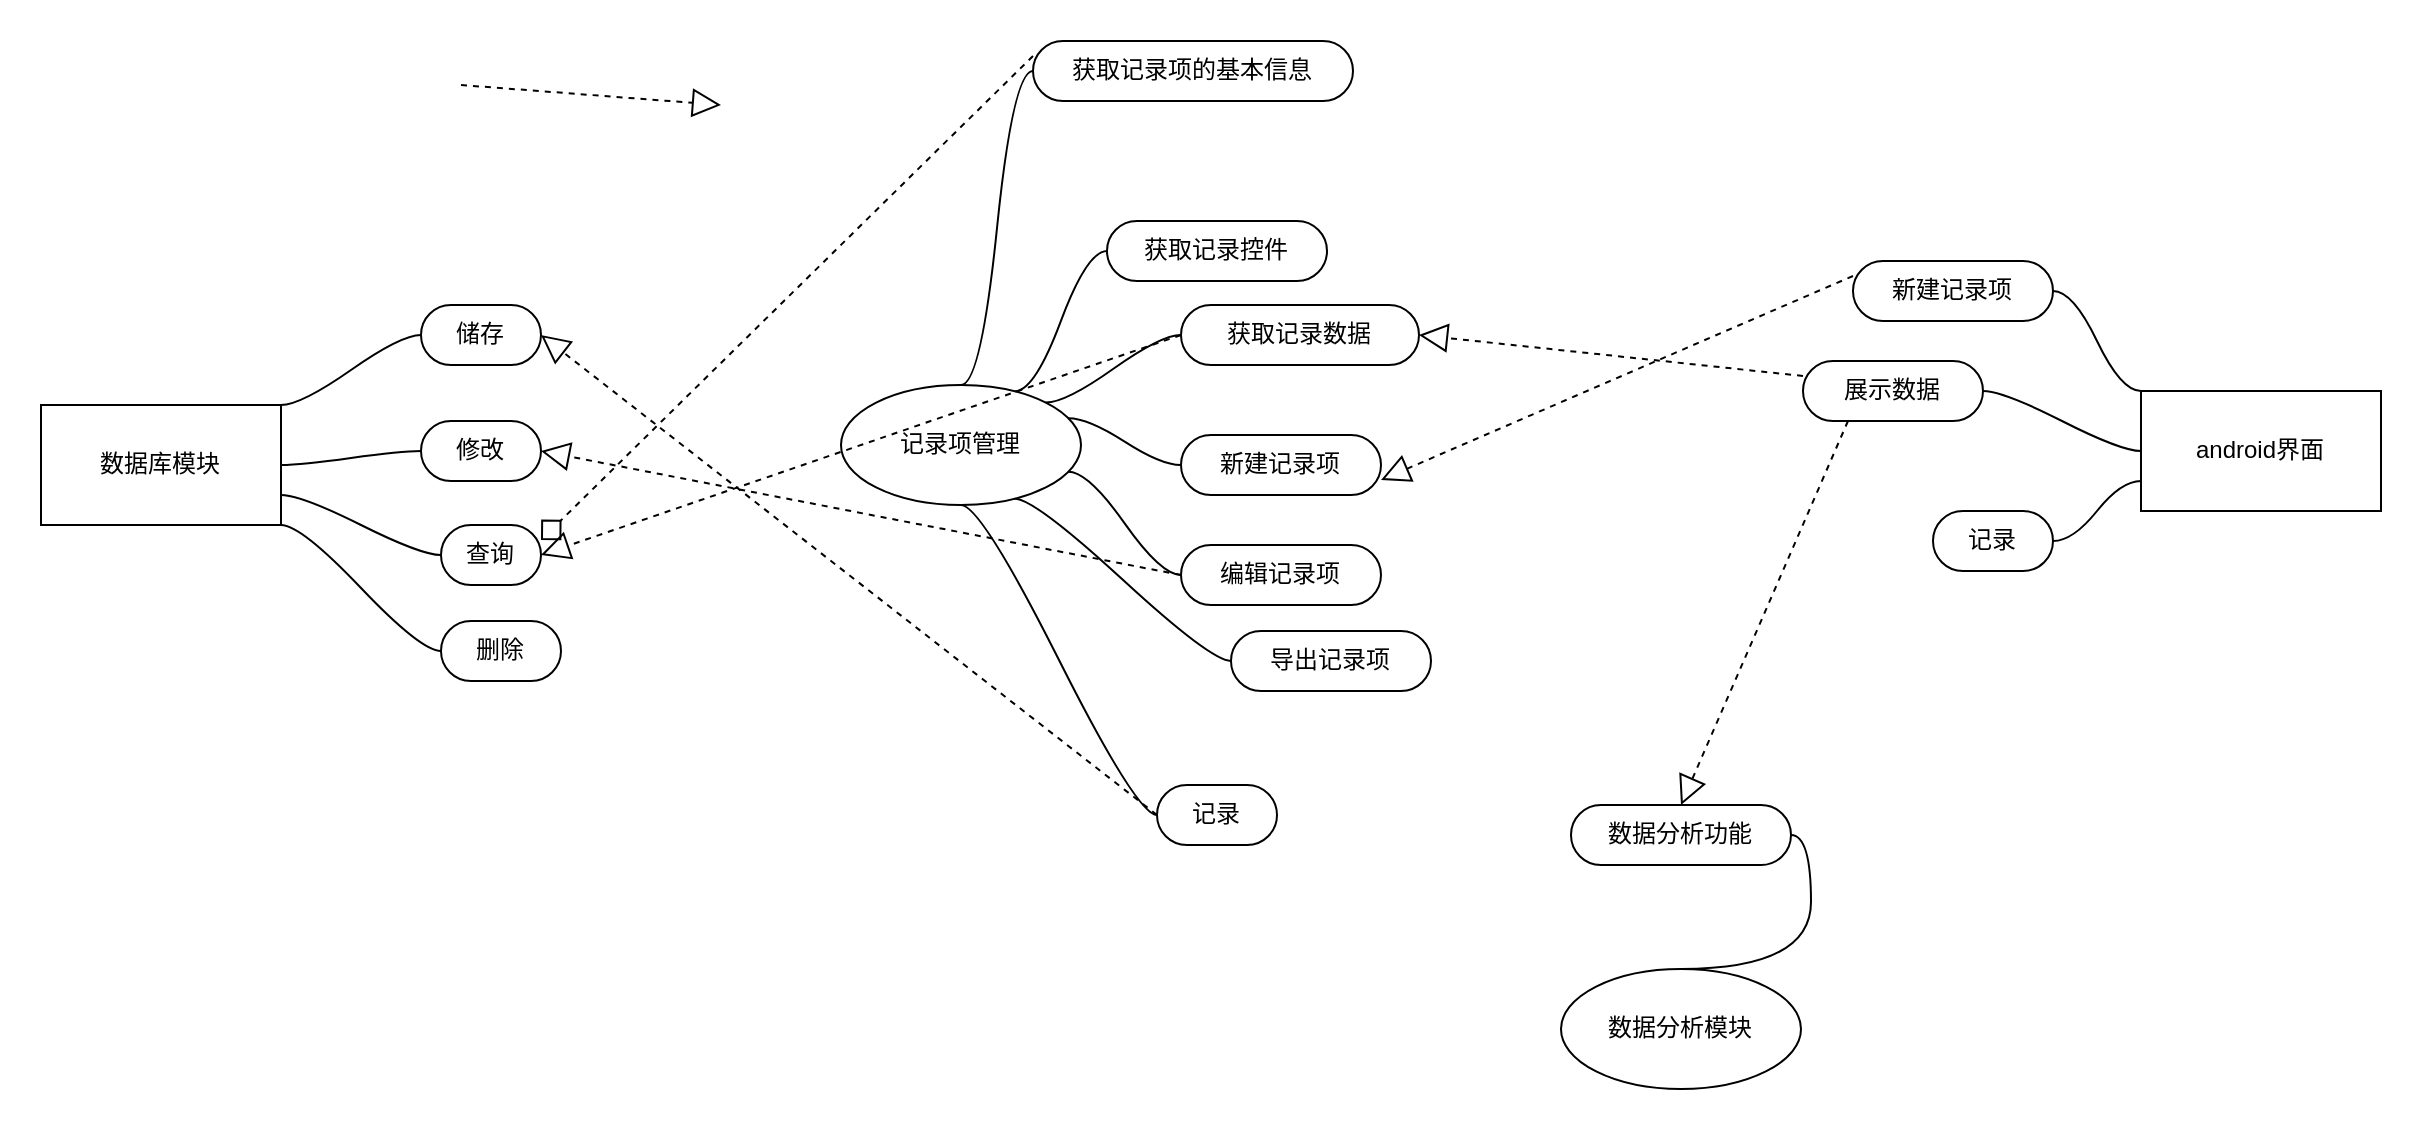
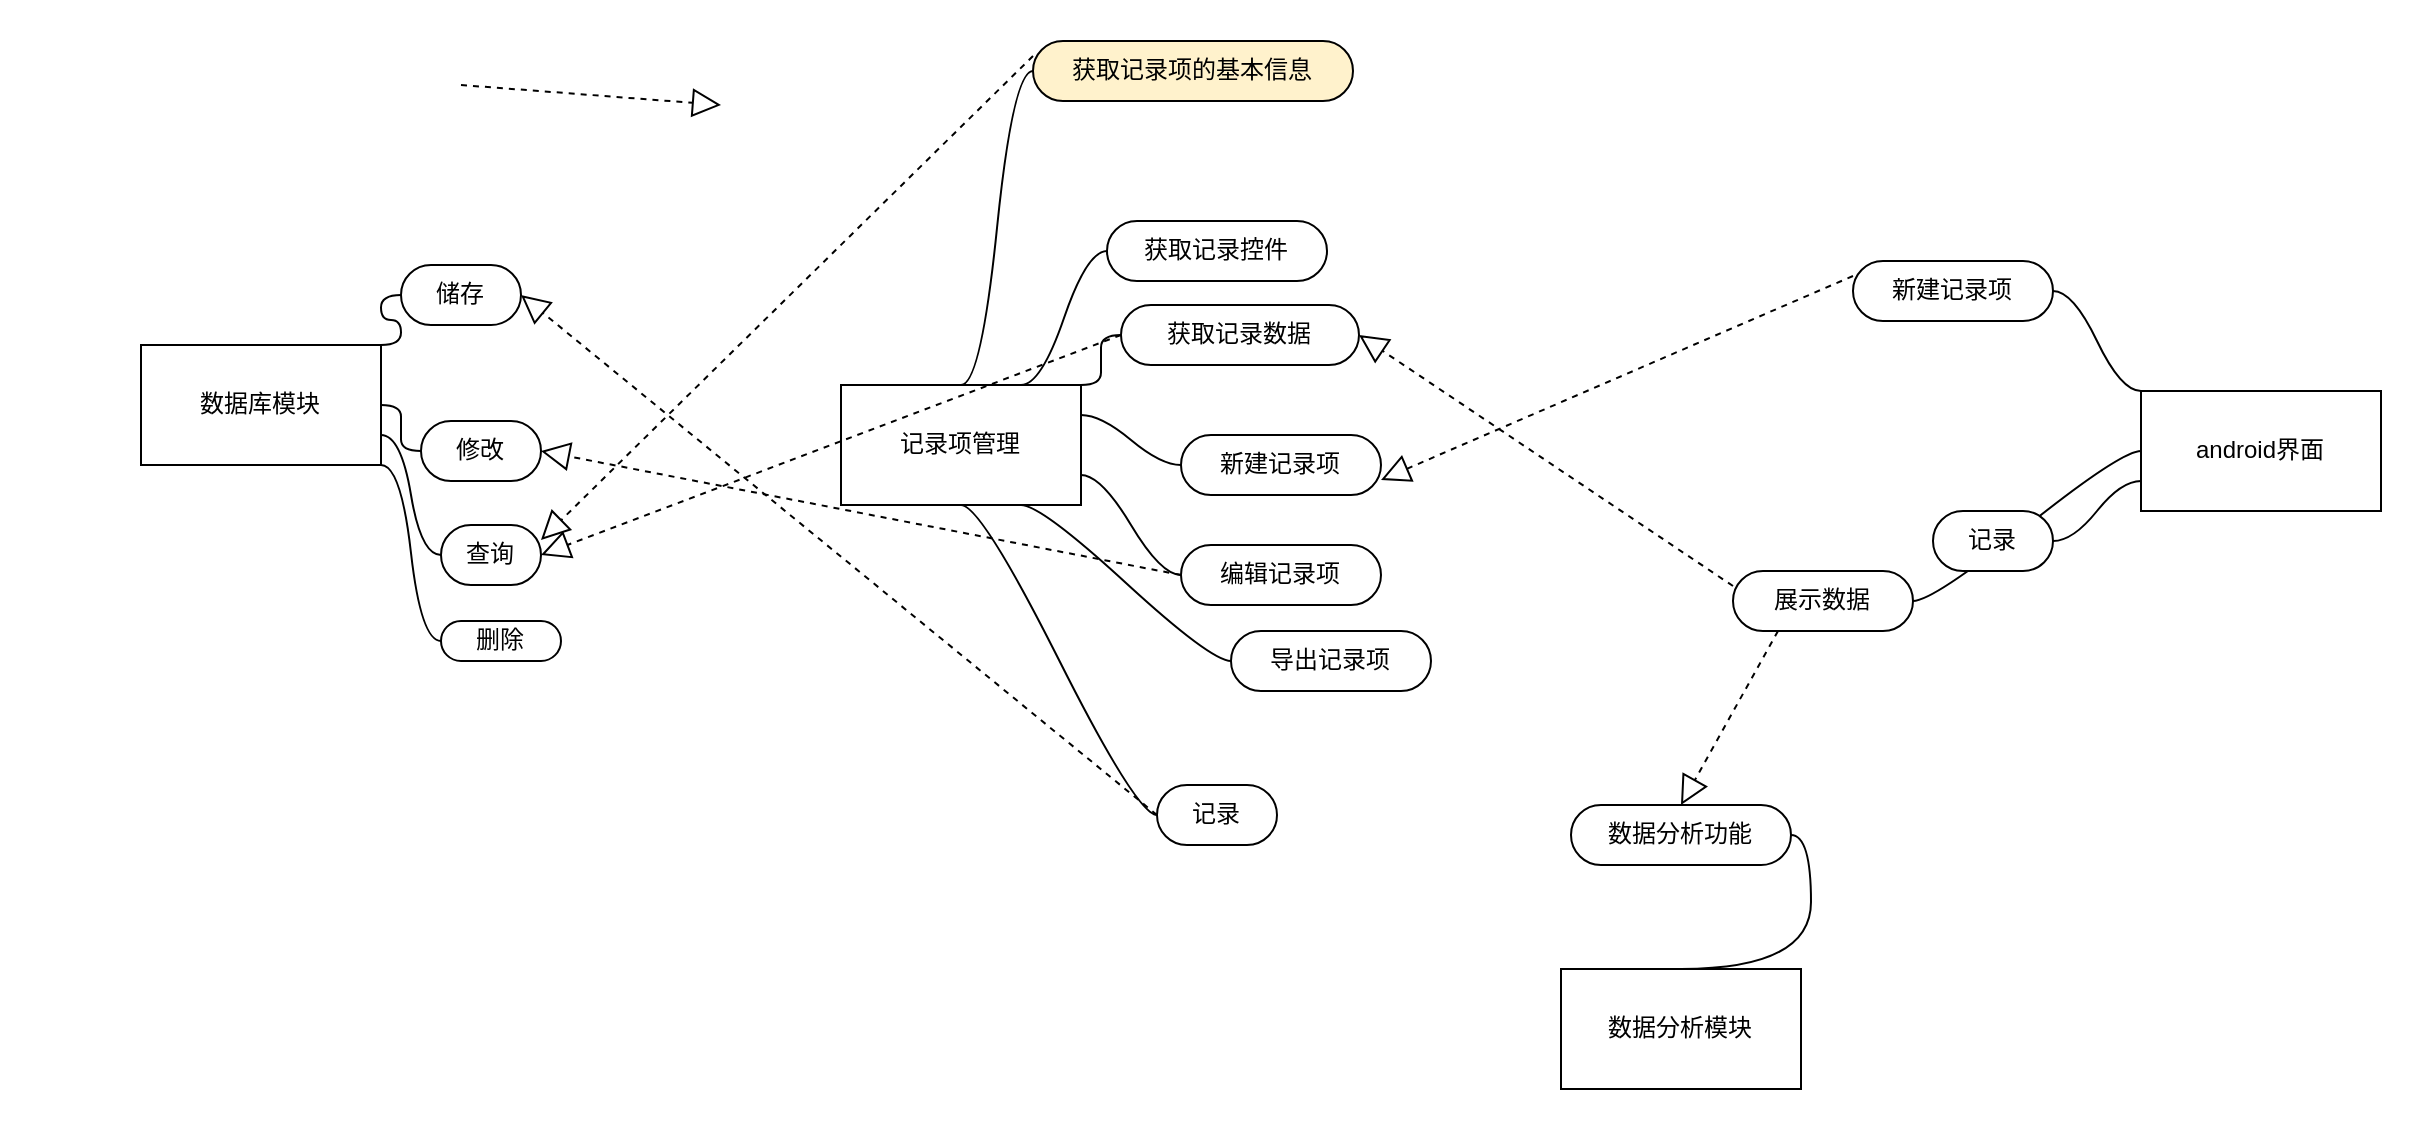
node "获取记录项的基本信息": fillcolor #ffffff -> #fff2cc
node "储存": moved (481, 335) -> (461, 295)
node "获取记录数据": moved (1300, 335) -> (1240, 335)
node "展示数据": moved (1893, 391) -> (1823, 601)
node "记录项管理": shape ellipse -> rectangle
node "数据库模块": moved (161, 465) -> (261, 405)
edge "获取记录项的基本信息" -> "查询": arrowhead diamond -> block
node "删除": size 120x60 -> 120x40
node "数据分析模块": shape ellipse -> rectangle
